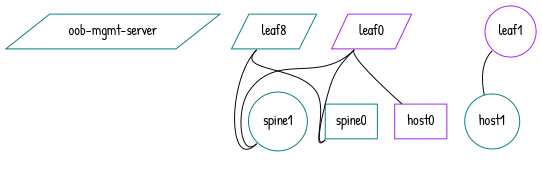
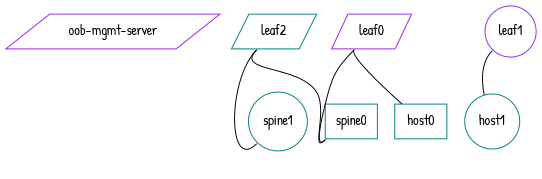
node "oob-mgmt-server": color teal -> purple
node "leaf8": label "leaf8" -> "leaf2"
edge "leaf0" -- "spine1": removed
node "host0": color purple -> teal
